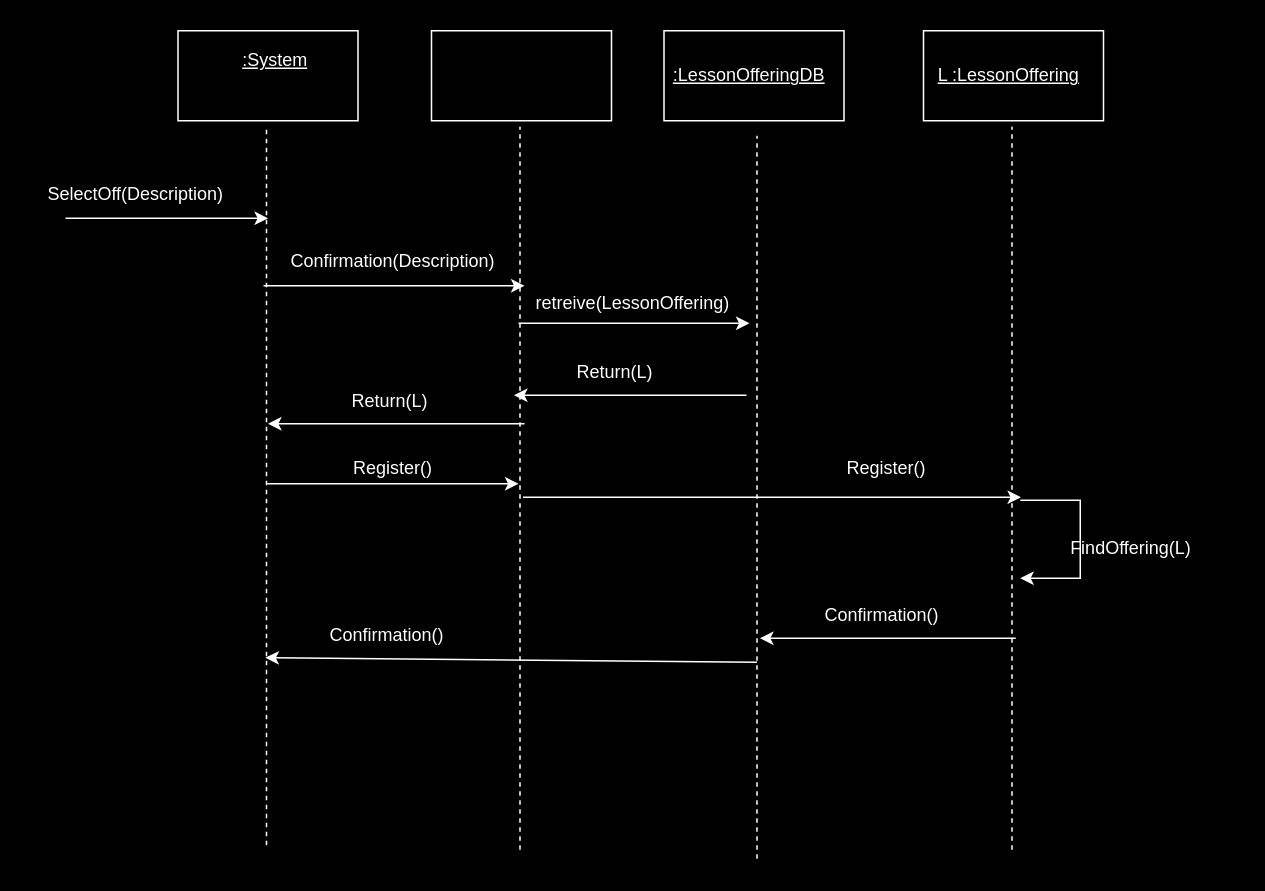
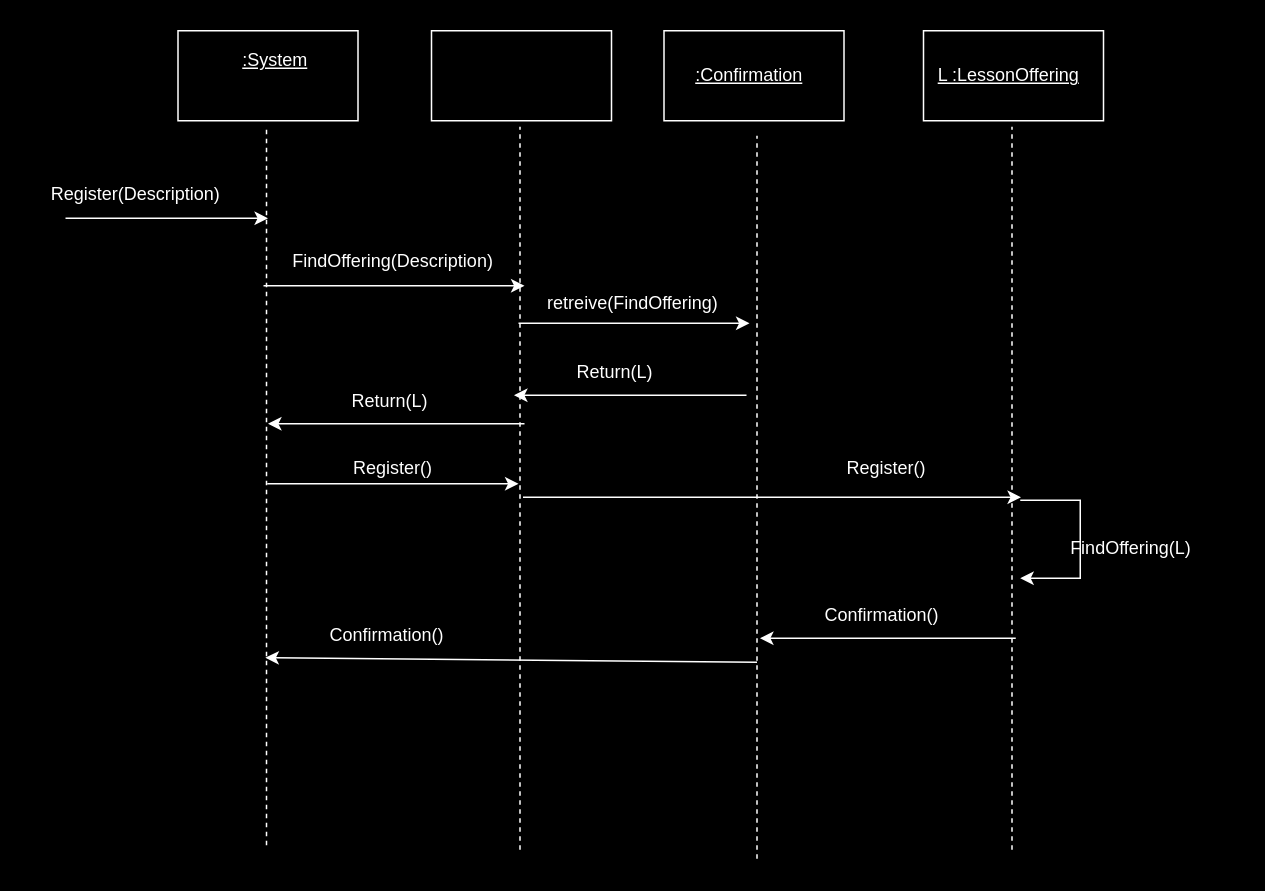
node ":LessonOfferingDB": label ":LessonOfferingDB" -> ":Confirmation"
node "SelectOff(Description)": label "SelectOff(Description)" -> "Register(Description)"
node "Con": label "Con" -> "Return"
node "Confirmation(Description)": label "Confirmation(Description)" -> "FindOffering(Description)"
node "retreive(LessonOffering)": label "retreive(LessonOffering)" -> "retreive(FindOffering)"
